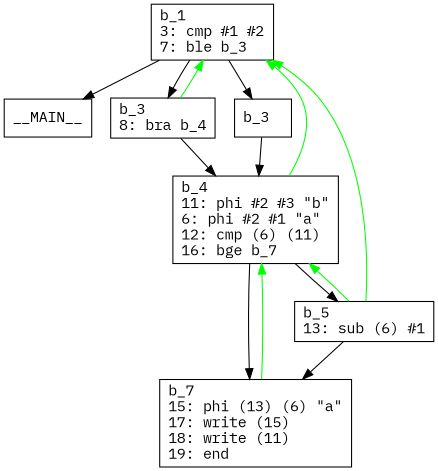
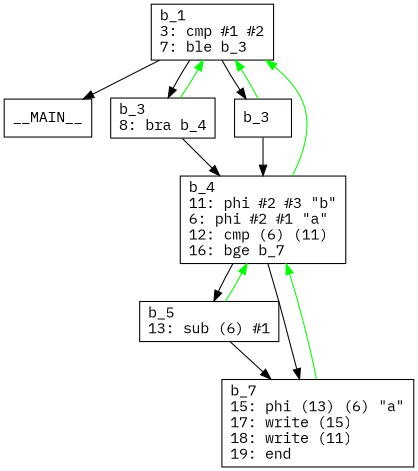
edge "b_5 13: sub (6) #1" -> "b_1 3: cmp #1 #2 7: ble b_3": now "b_3" -> "b_1 3: cmp #1 #2 7: ble b_3"
